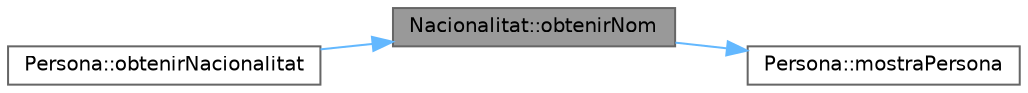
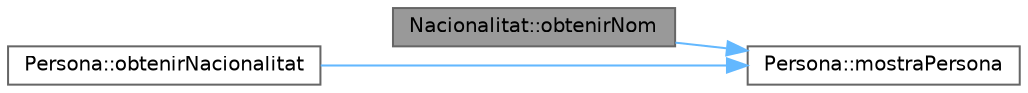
edge "Persona::obtenirNacionalitat" -> "Nacionalitat::obtenirNom": now "Persona::obtenirNacionalitat" -> "Persona::mostraPersona"
